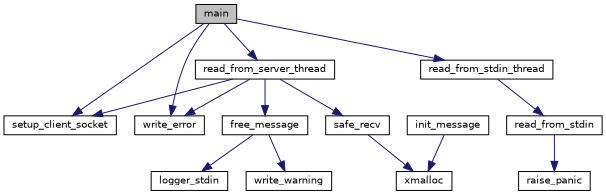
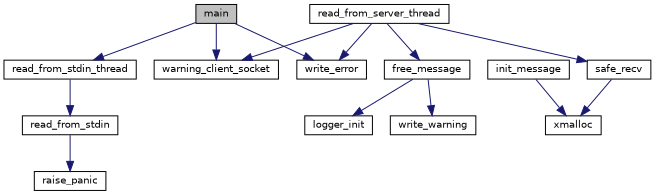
edge "main" -> "read_from_server_thread": removed
node "setup_client_socket": label "setup_client_socket" -> "warning_client_socket"
node "logger_stdin": label "logger_stdin" -> "logger_init"
